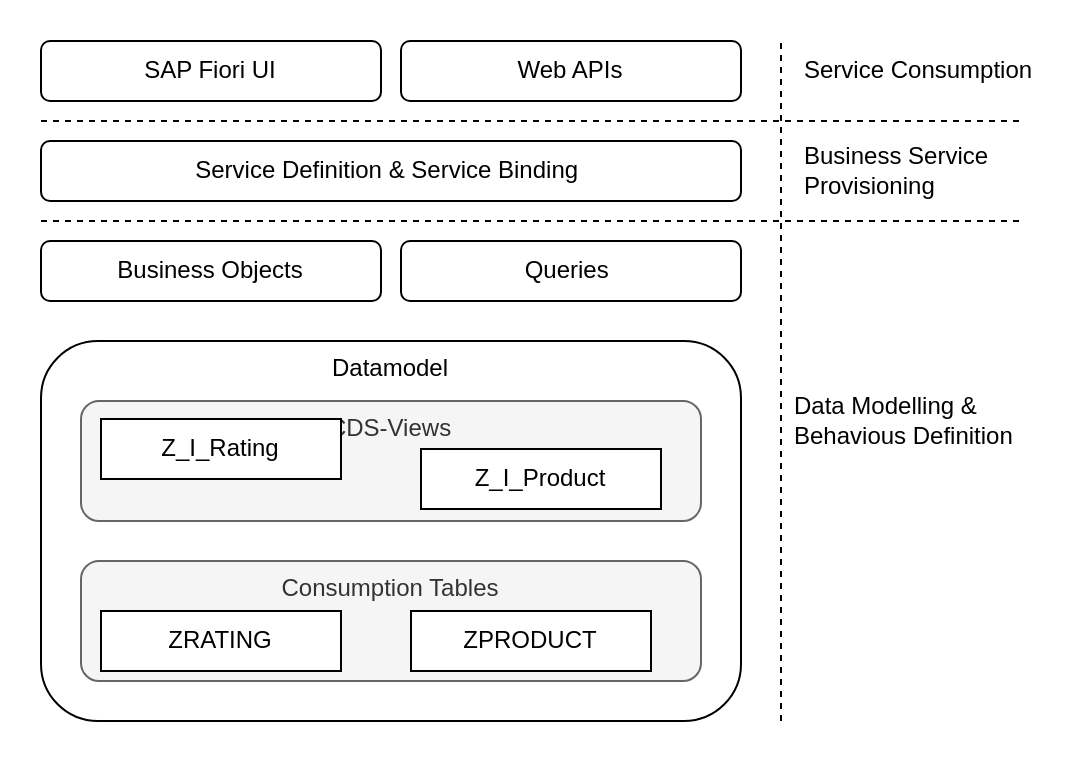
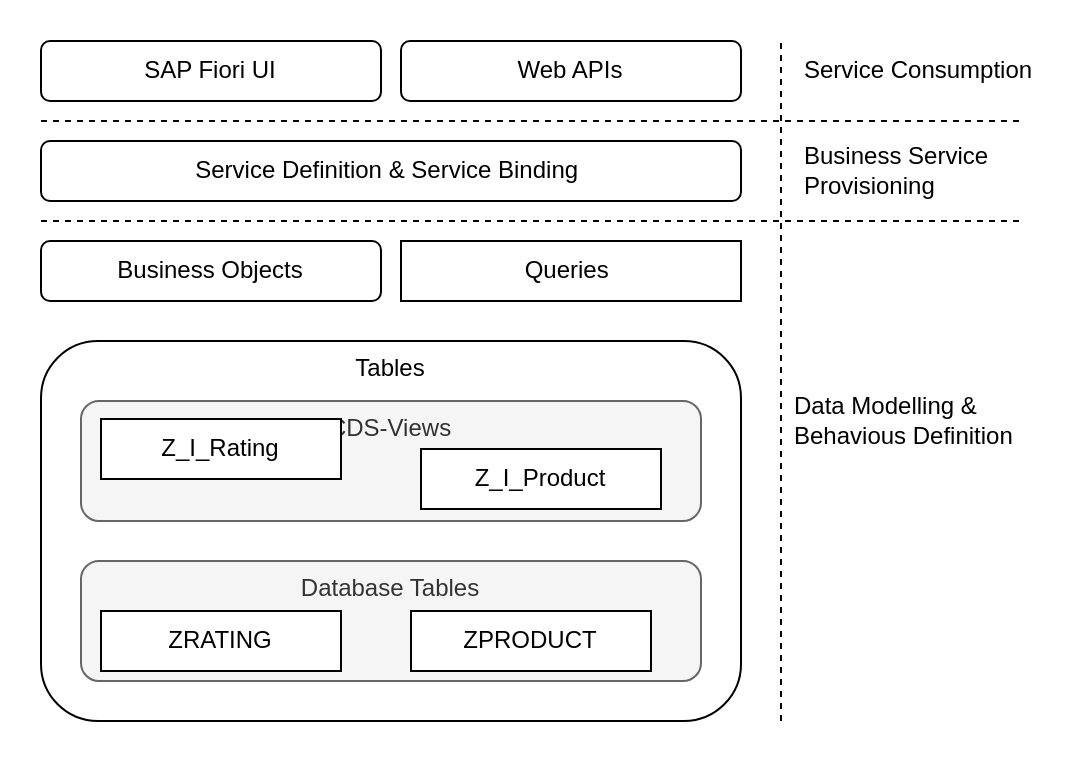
node "Queries": shape rounded rectangle -> rectangle
node "Datamodel": label "Datamodel" -> "Tables"
node "Consumption Tables": label "Consumption Tables" -> "Database Tables"
